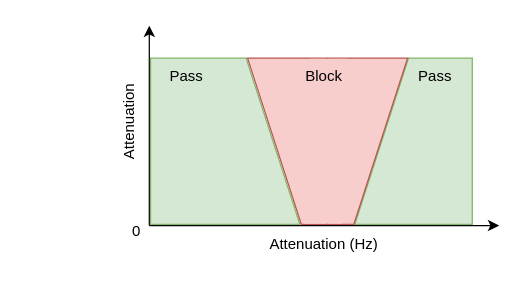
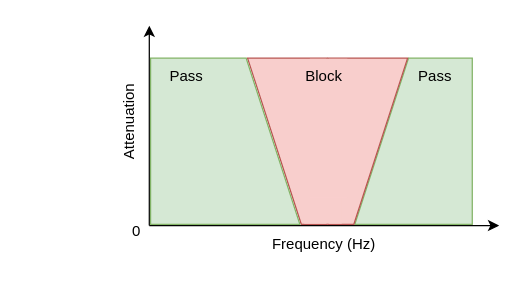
node "Attenuation (Hz)": label "Attenuation (Hz)" -> "Frequency (Hz)"
